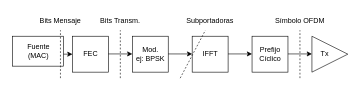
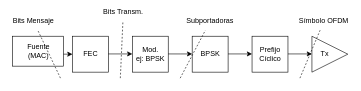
node "Bits Mensaje": moved (60, 21) -> (33, 21)
node "Bits Transm.": moved (120, 21) -> (123, 12)
node "Símbolo OFDM": moved (300, 21) -> (324, 21)
node "IFFT": label "IFFT" -> "BPSK"
